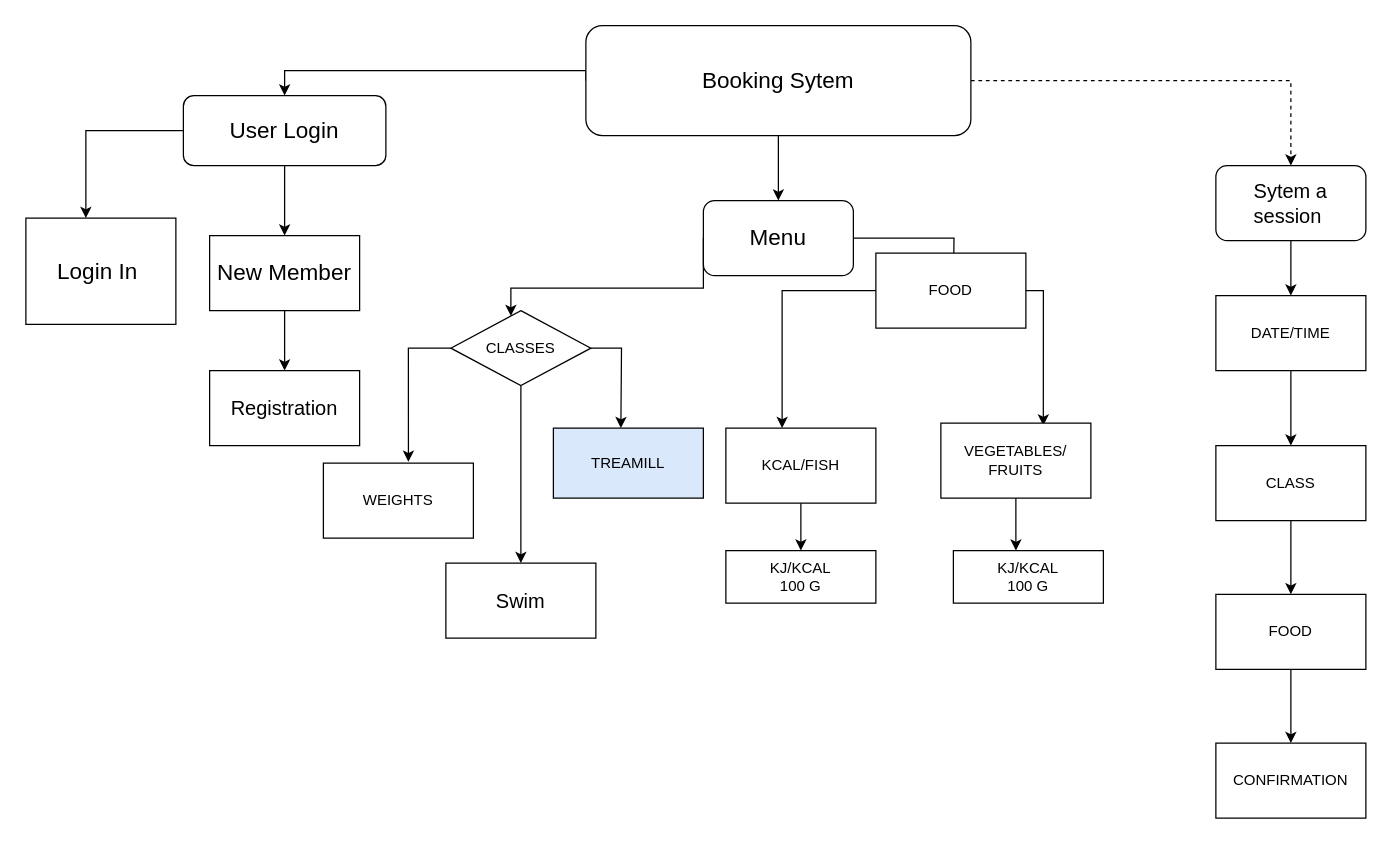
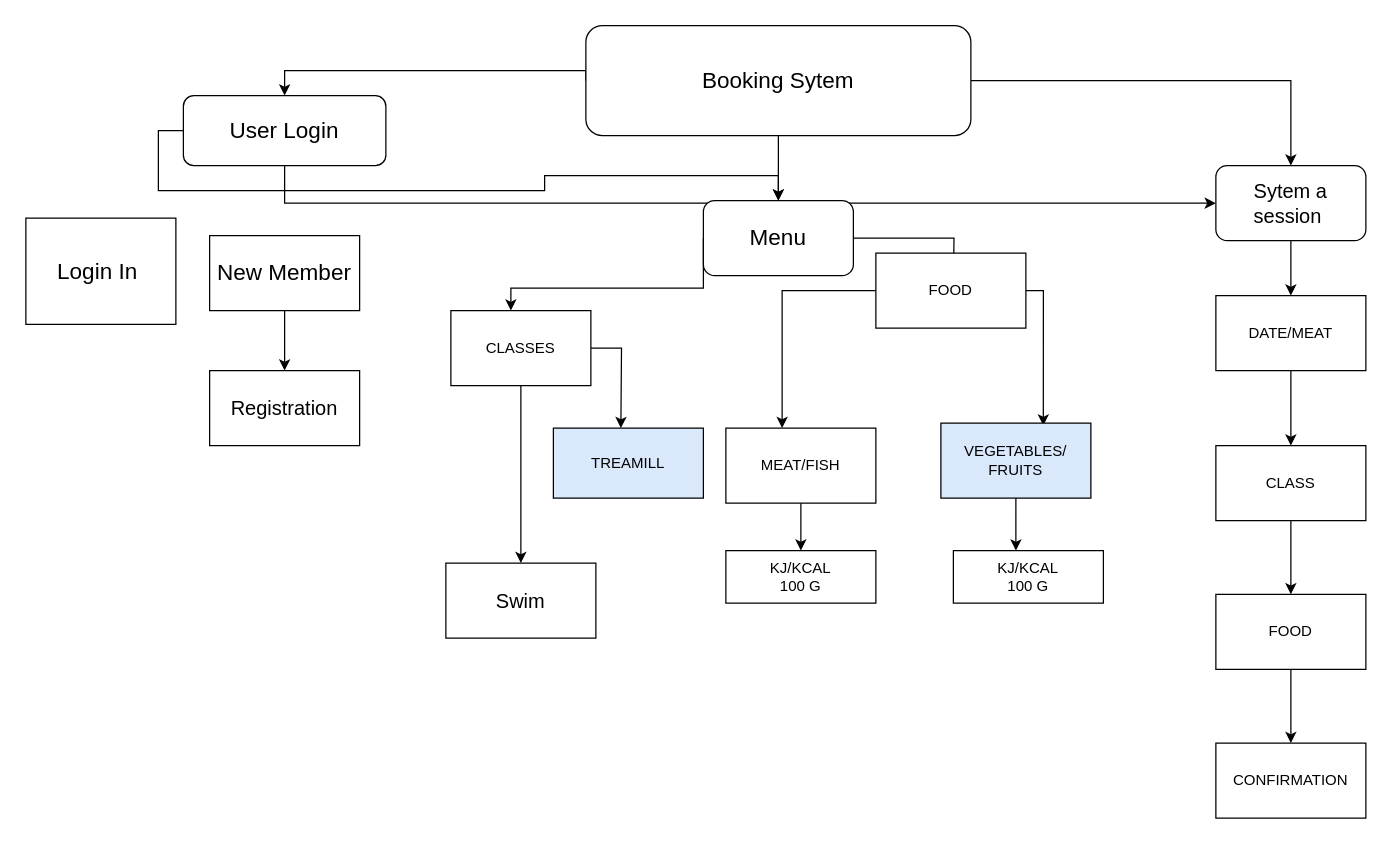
edge "Booking Sytem" -> "Sytem a session": style dashed -> solid
edge "User Login" -> "Login In": now "User Login" -> "Menu"
edge "User Login" -> "New Member": now "User Login" -> "Sytem a session"
node "DATE/TIME": label "DATE/TIME" -> "DATE/MEAT"
node "CLASSES": shape diamond -> rectangle
edge "CLASSES" -> "WEIGHTS": removed
node "VEGETABLES/ FRUITS": fillcolor #ffffff -> #dae8fc
node "KCAL/FISH": label "KCAL/FISH" -> "MEAT/FISH"
node "WEIGHTS": removed
